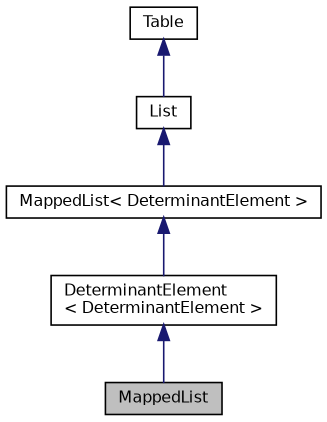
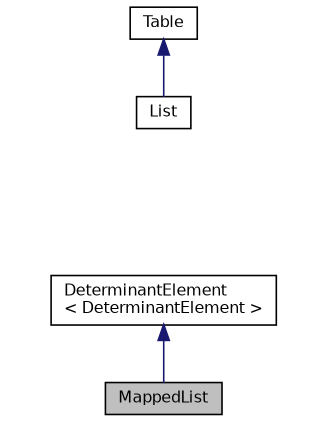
node "MappedList< DeterminantElement >": removed
